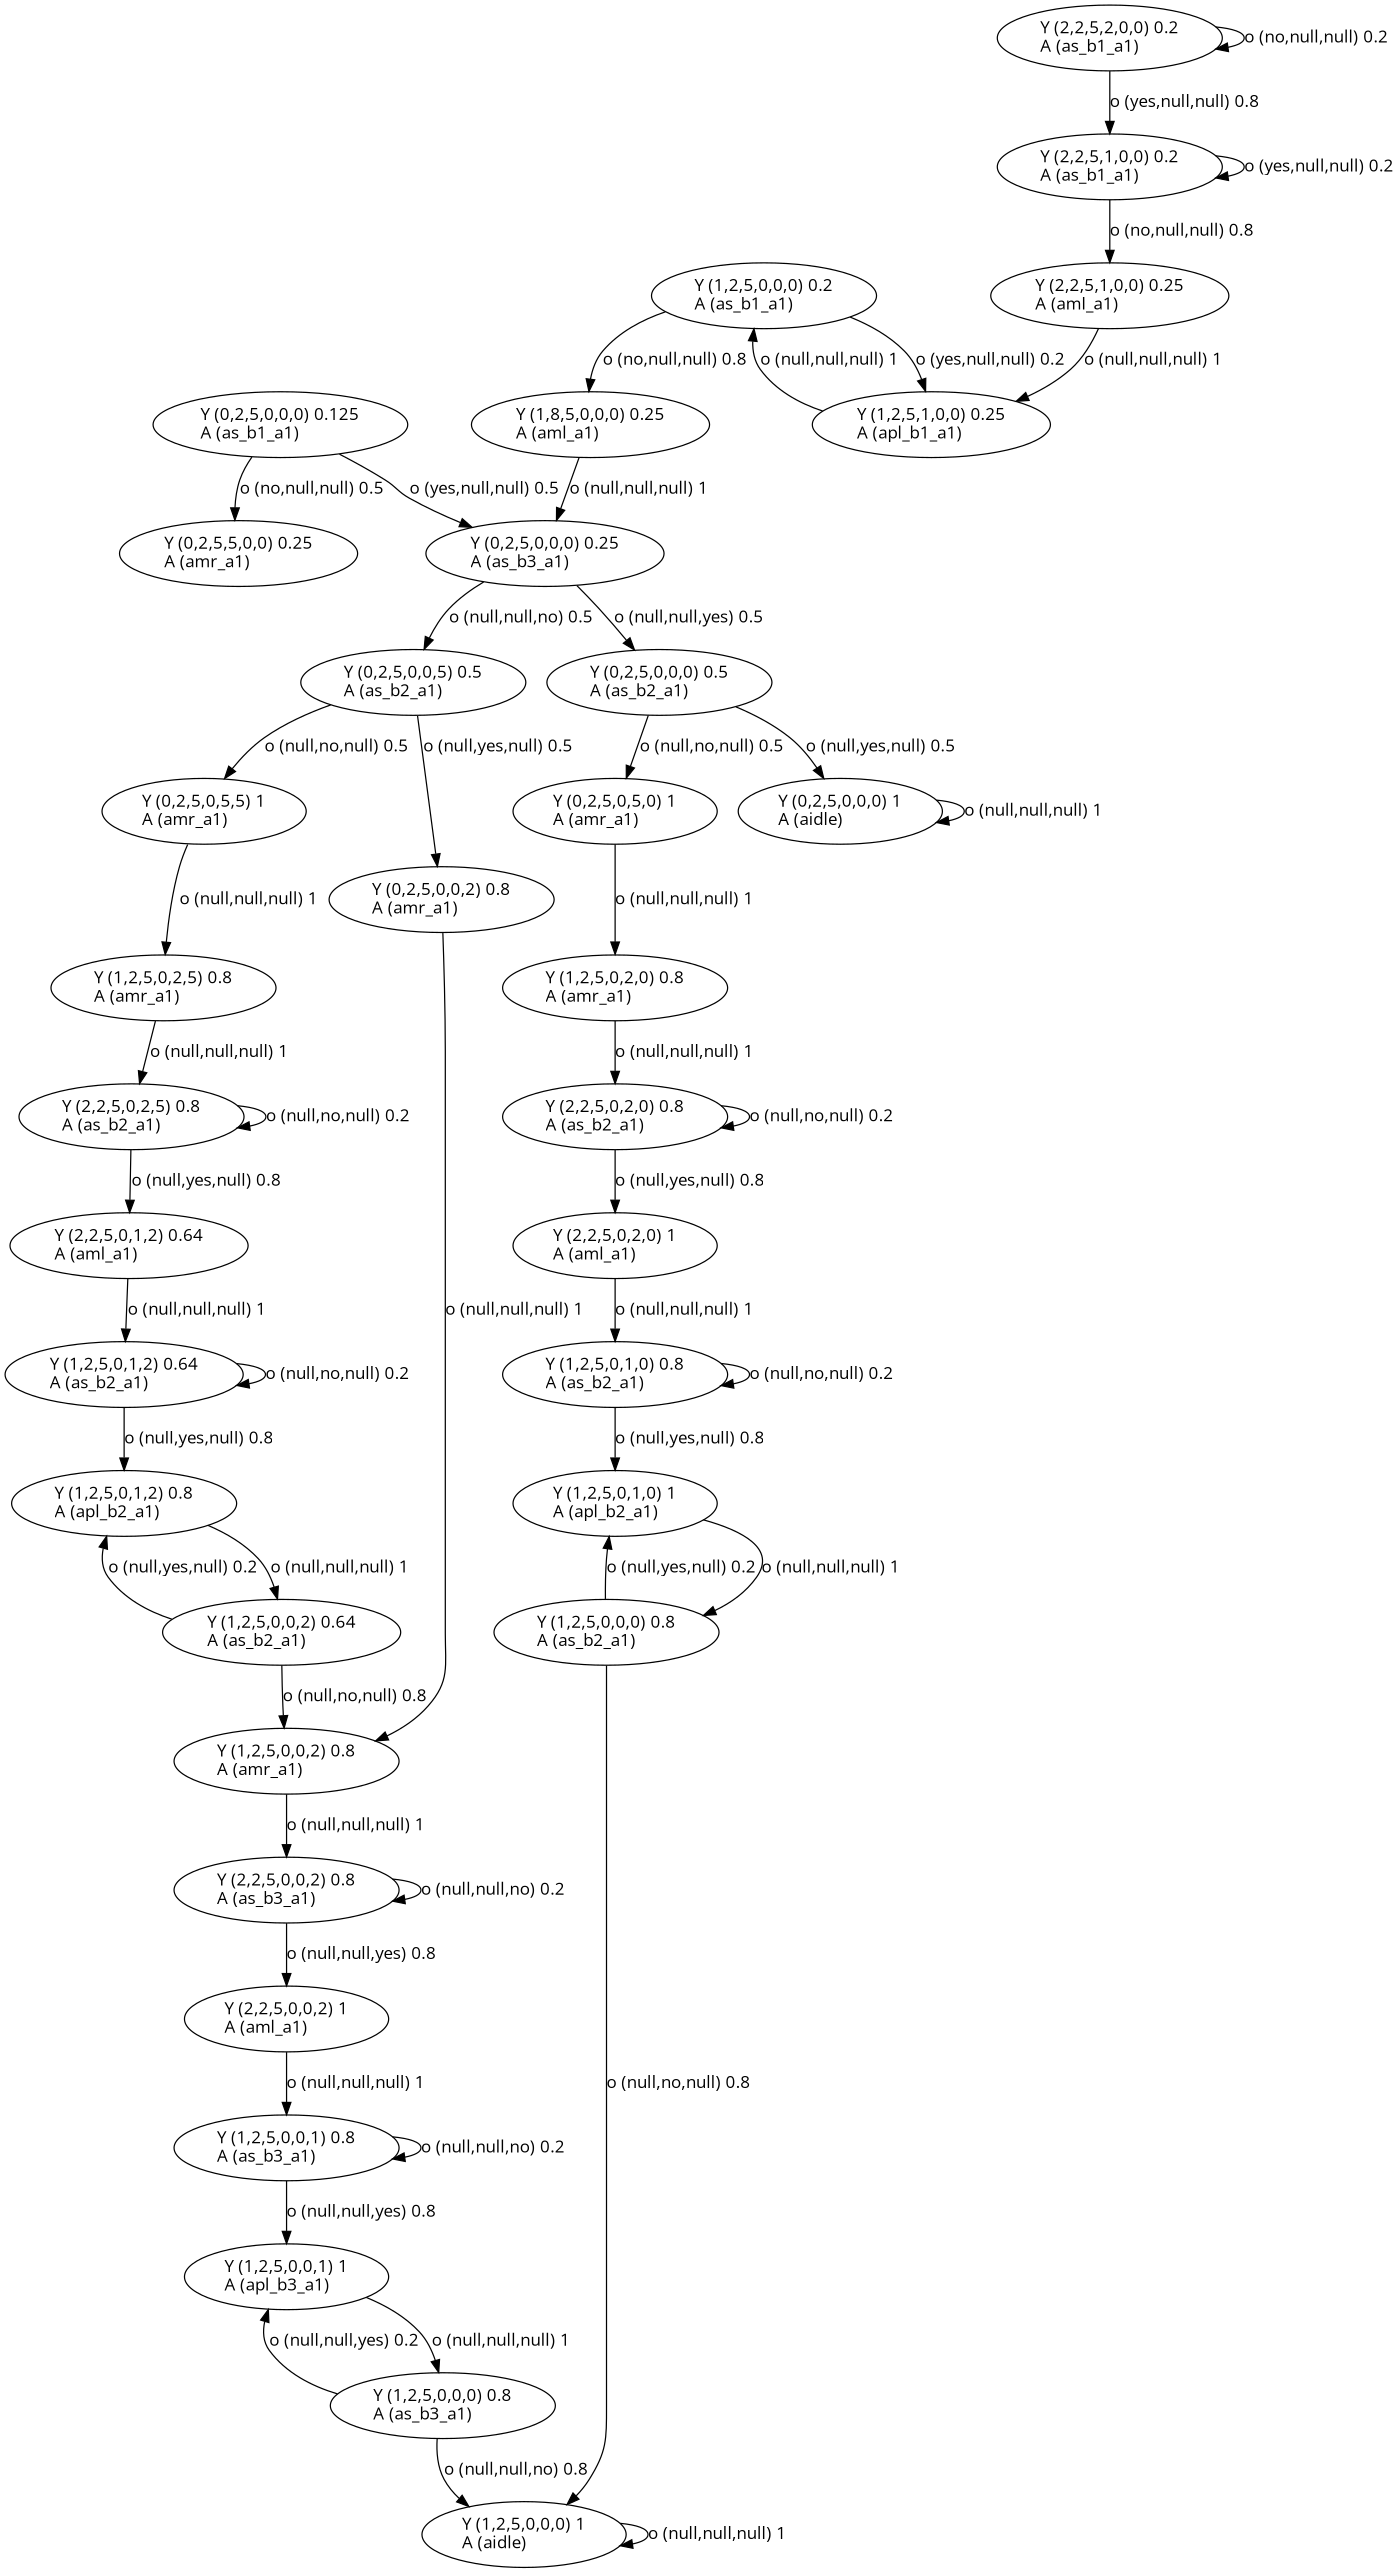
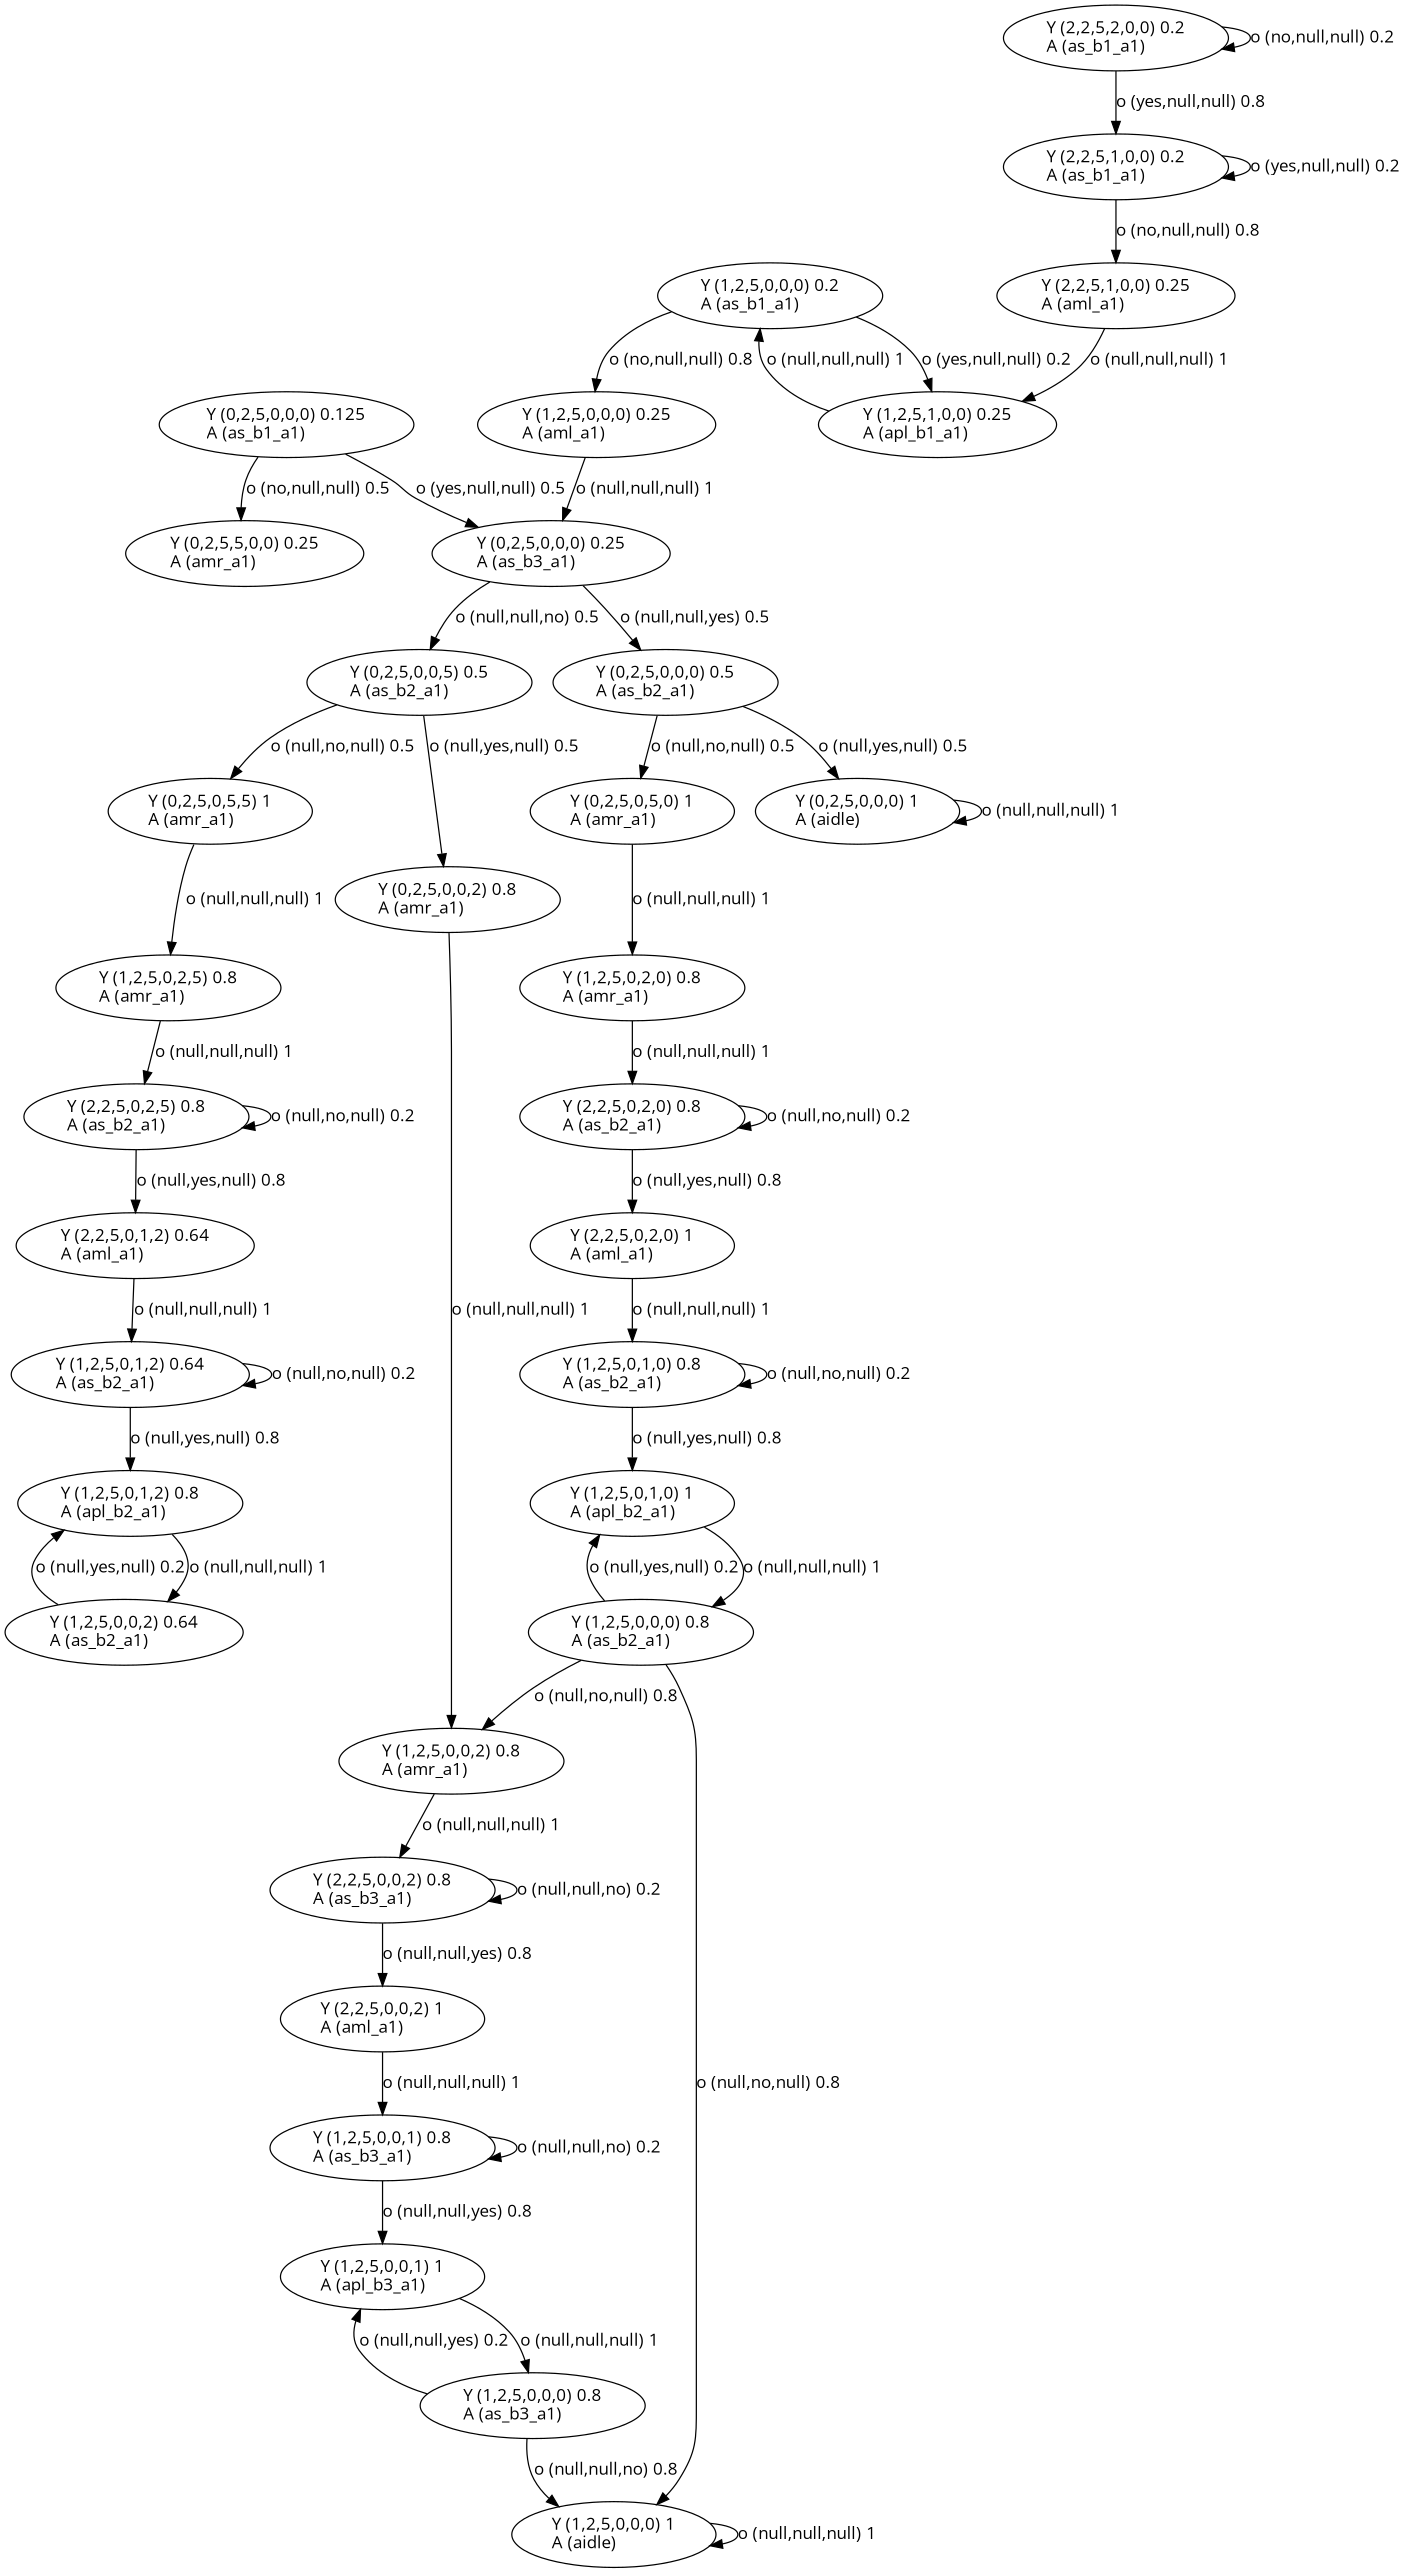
node "Y (1,8,5,0,0,0) 0.25 A (aml_a1)": label "Y (1,8,5,0,0,0) 0.25 A (aml_a1)" -> "Y (1,2,5,0,0,0) 0.25 A (aml_a1)"
edge "Y (1,2,5,0,0,2) 0.64 A (as_b2_a1)" -> "Y (1,2,5,0,0,2) 0.8 A (amr_a1)": now "Y (1,2,5,0,0,0) 0.8 A (as_b2_a1)" -> "Y (1,2,5,0,0,2) 0.8 A (amr_a1)"
